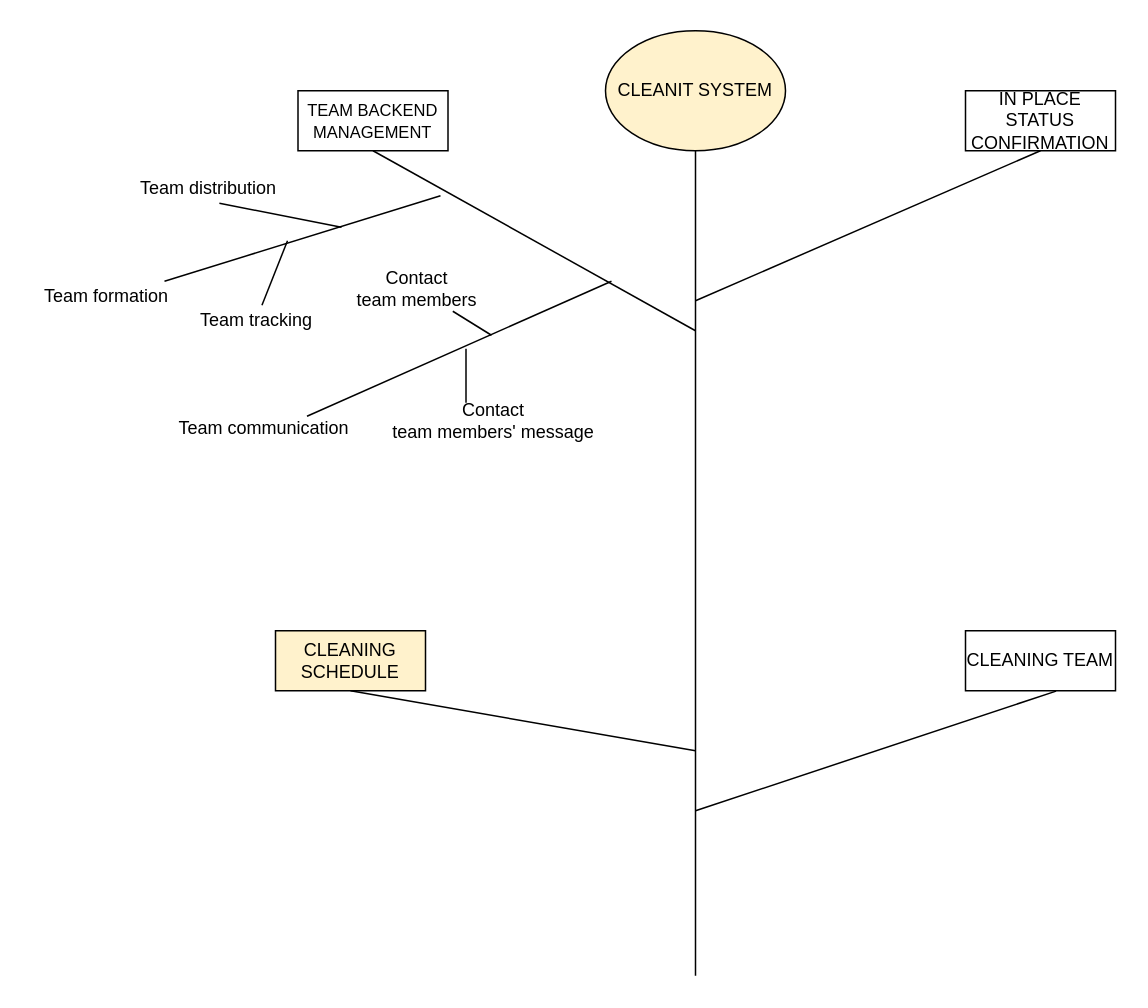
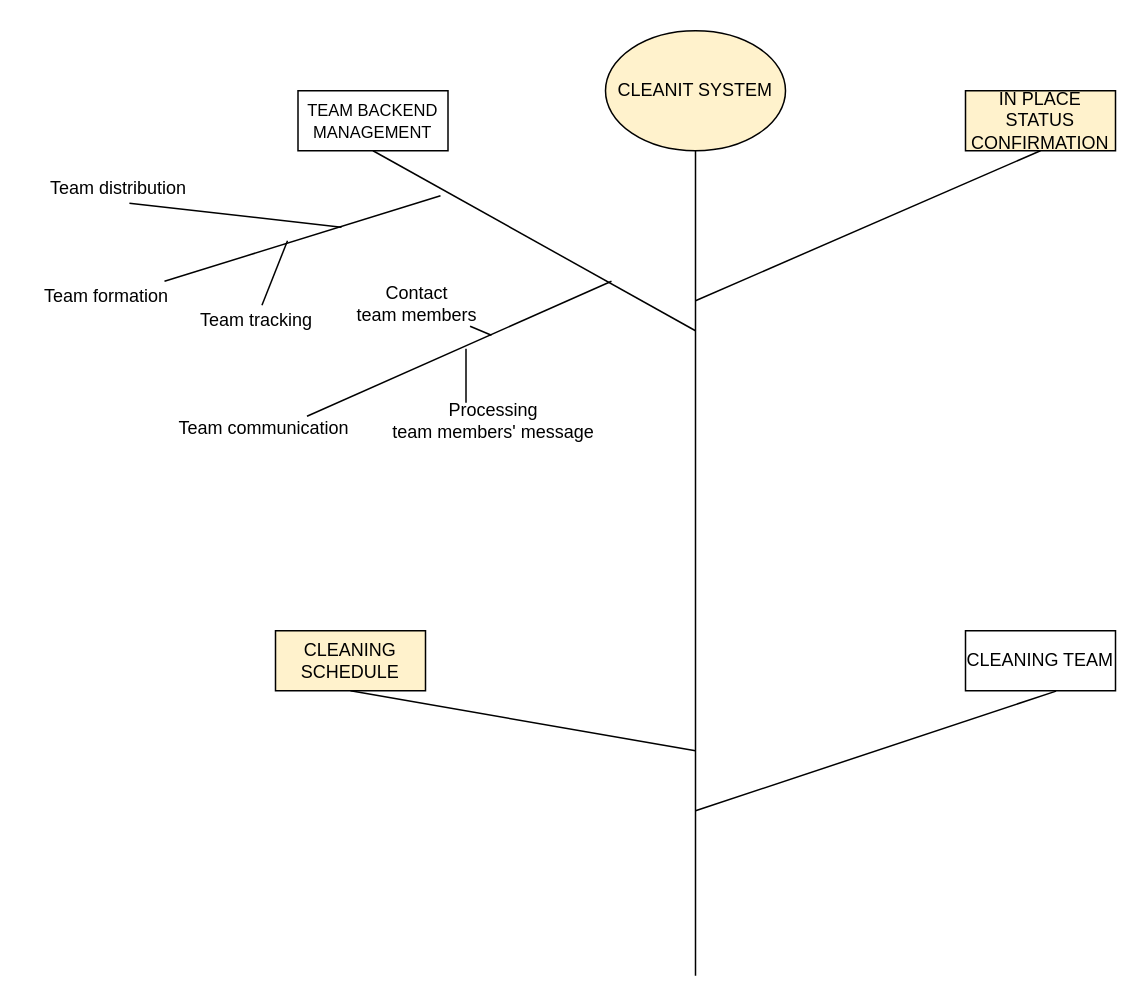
node "IN PLACE STATUS CONFIRMATION": fillcolor #ffffff -> #fff2cc
node "Team distribution": moved (208, 188) -> (118, 188)
node "Contact team members": moved (416, 289) -> (416, 304)
node "Contact team members' message": label "Contact team members' message" -> "Processing team members' message"
